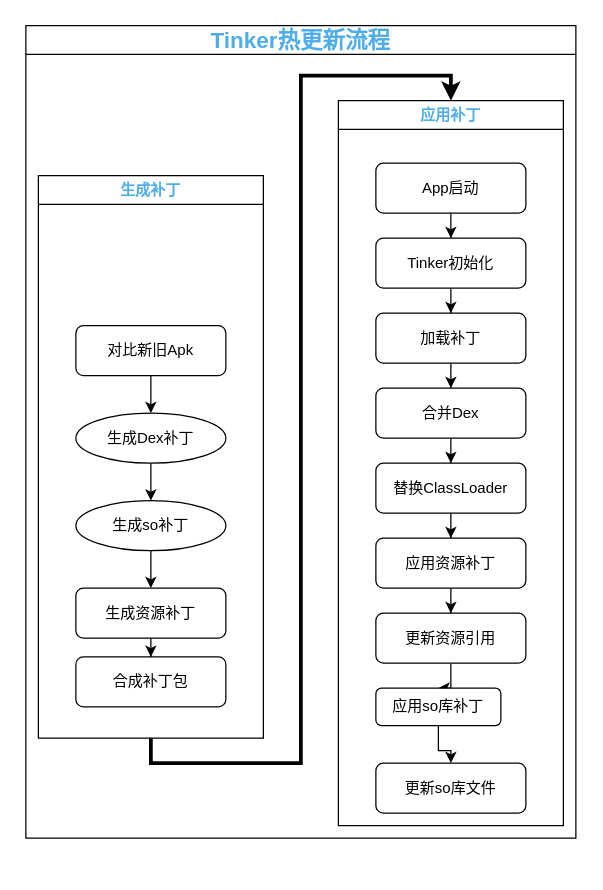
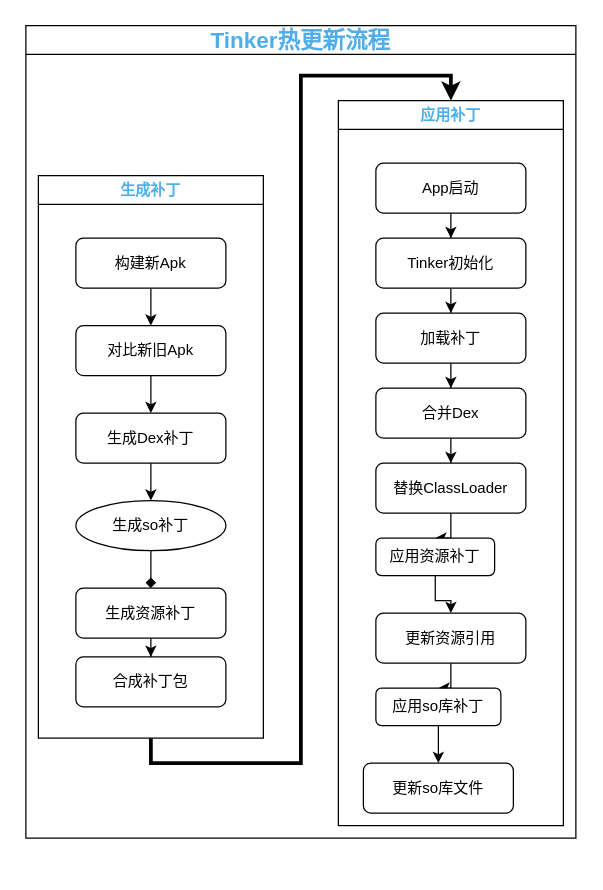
node "构建新Apk": added
edge "构建新Apk" -> "对比新旧Apk": added
node "生成Dex补丁": shape ellipse -> rounded rectangle
node "应用资源补丁": size 150x50 -> 119x38
edge "生成so补丁" -> "生成资源补丁": arrowhead classic -> diamond
node "更新so库文件": moved (451, 788) -> (438, 788)
